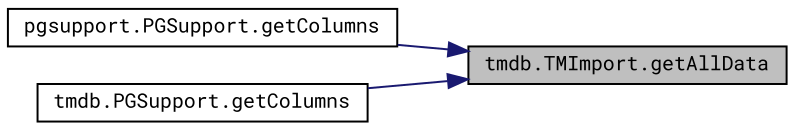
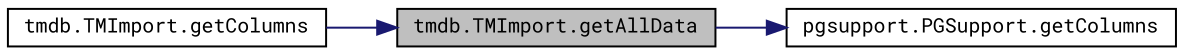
edge "pgsupport.PGSupport.getColumns" -> "tmdb.TMImport.getAllData": reversed
node "tmdb.PGSupport.getColumns": label "tmdb.PGSupport.getColumns" -> "tmdb.TMImport.getColumns"
